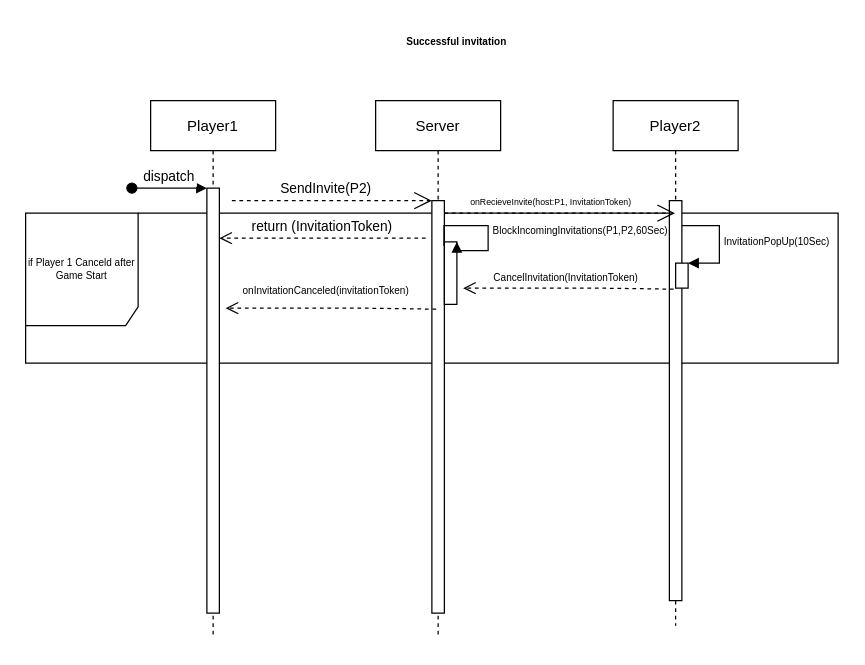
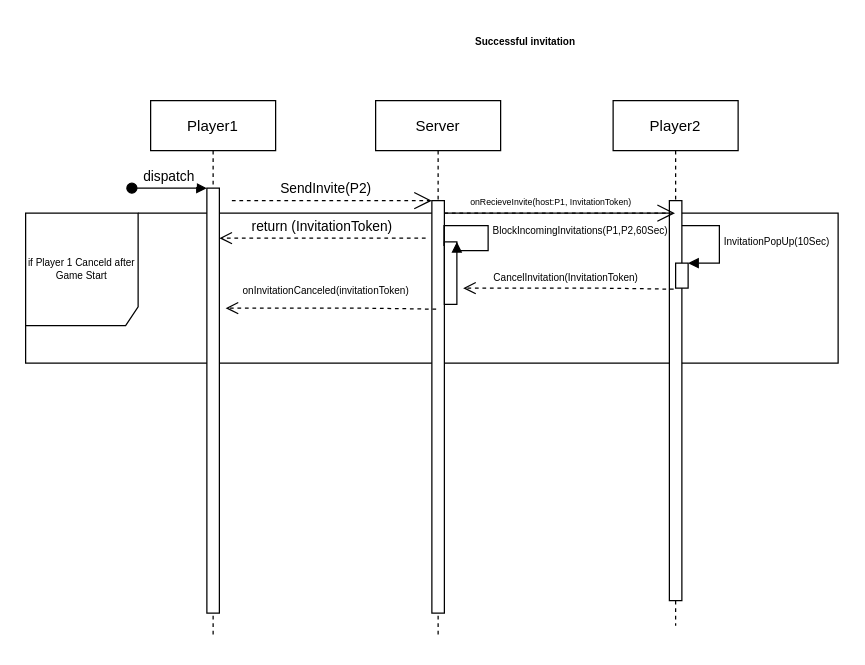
node "Successful invitation": moved (457, 42) -> (526, 42)
